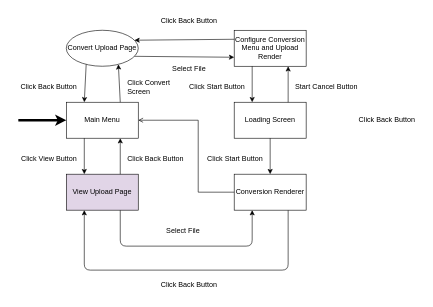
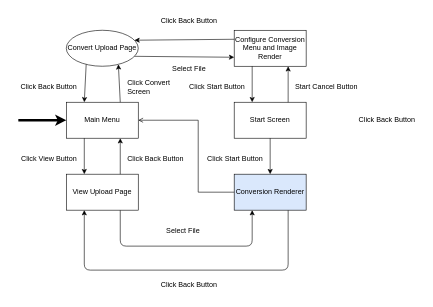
node "Configure Conversion Menu and Upload Render": label "Configure Conversion Menu and Upload Render" -> "Configure Conversion Menu and Image Render"
node "Loading Screen": label "Loading Screen" -> "Start Screen"
node "View Upload Page": fillcolor #e1d5e7 -> #ffffff
node "Conversion Renderer": fillcolor #ffffff -> #dae8fc
